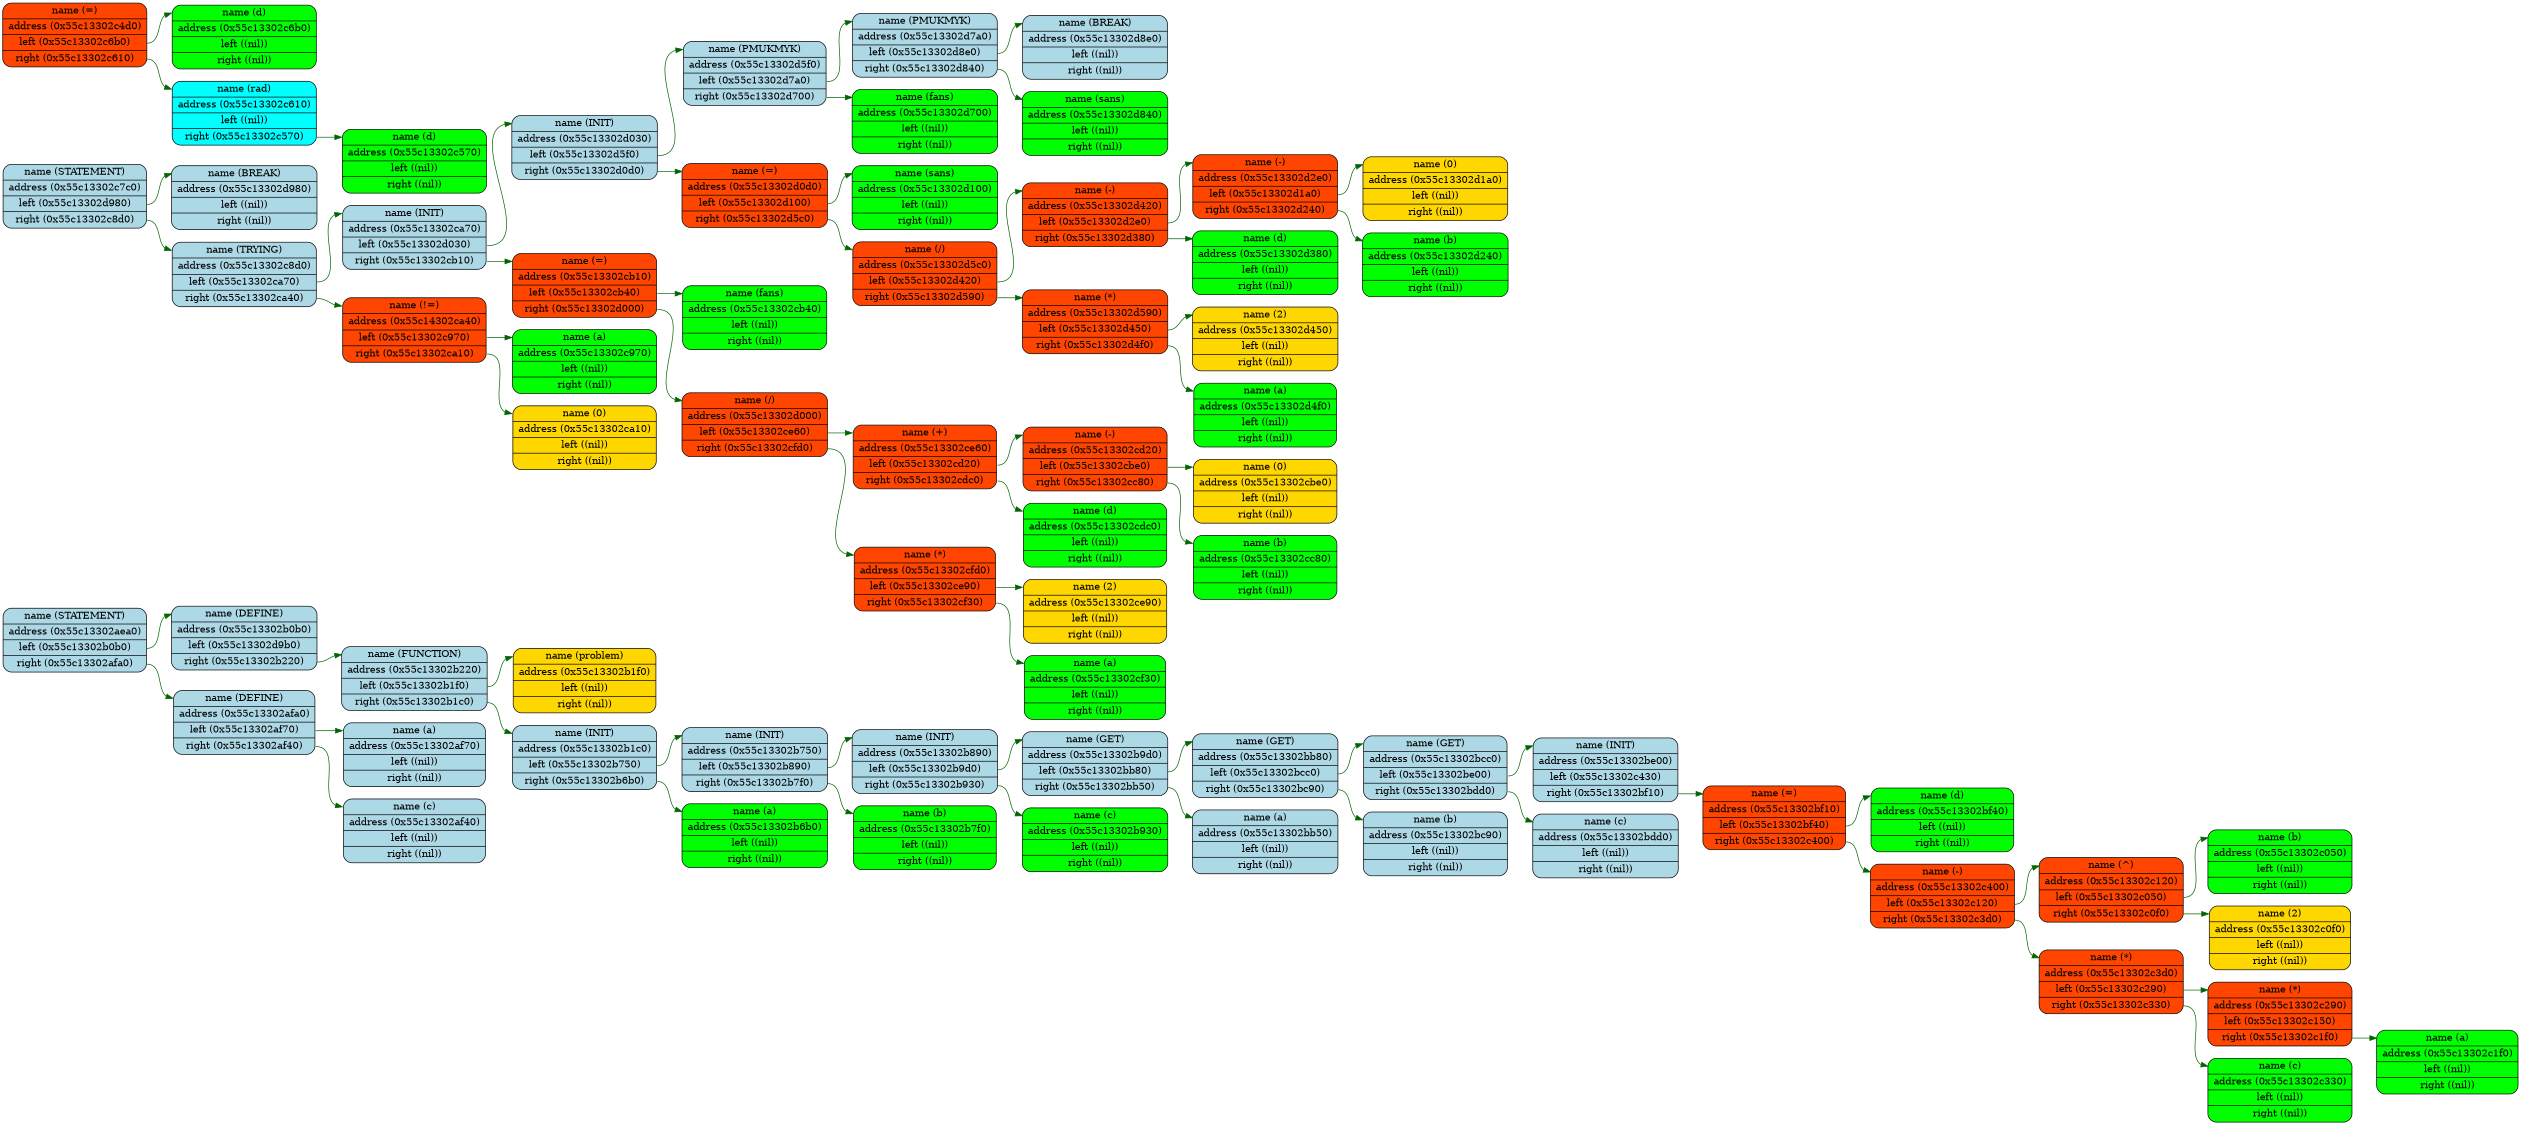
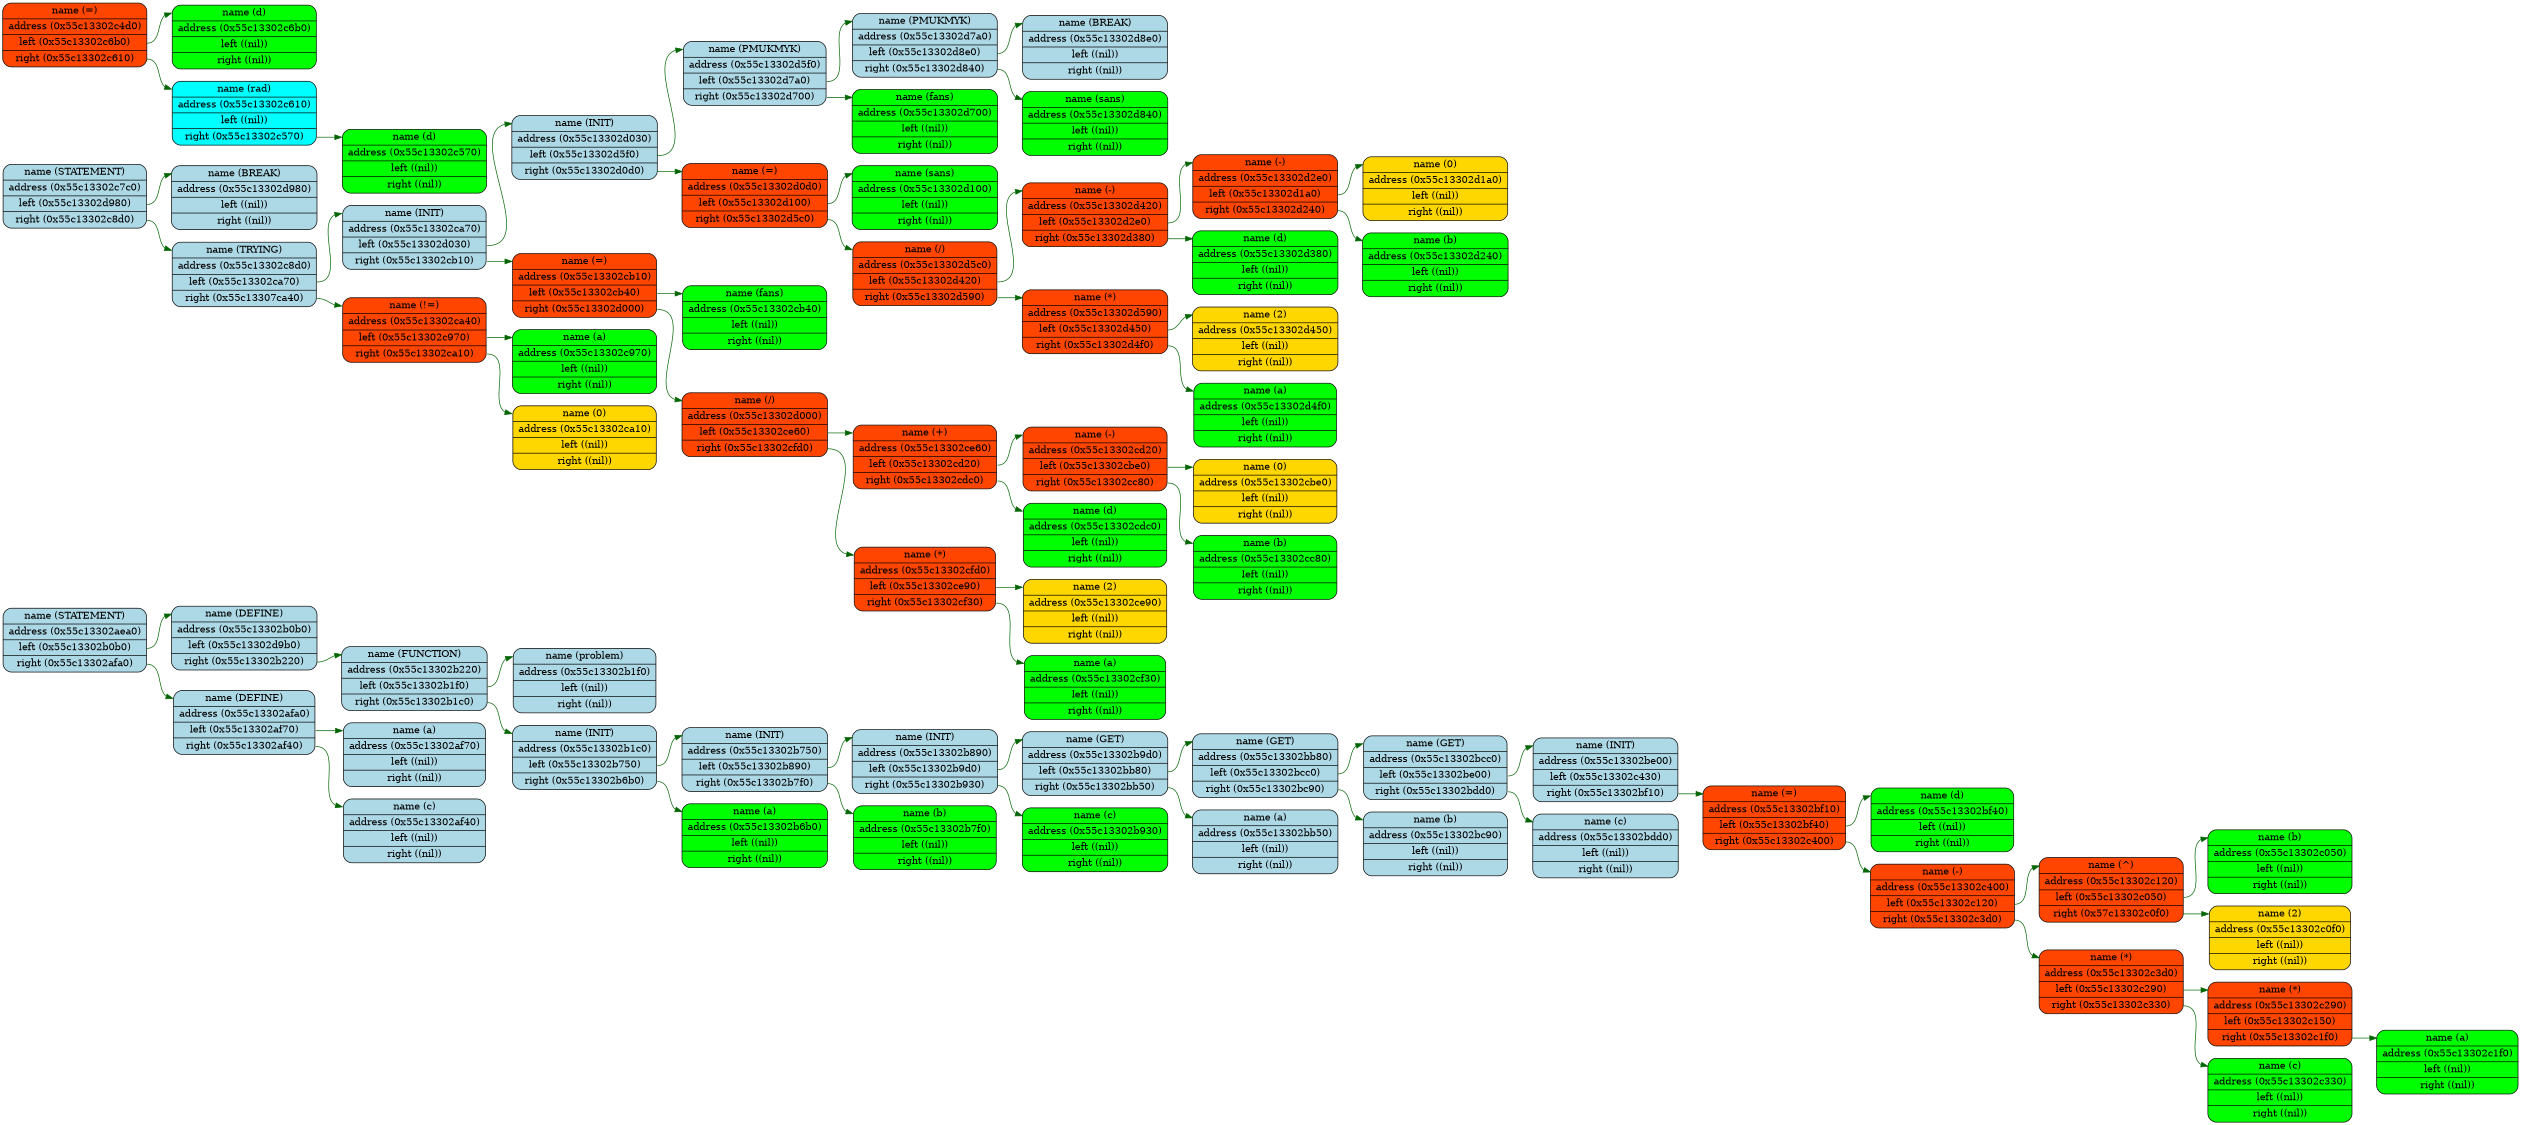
node "name (TRYING)": text "right (0x55c13302ca40)" -> "right (0x55c13307ca40)"
node "name (!=)": text "address (0x55c14302ca40)" -> "address (0x55c13302ca40)"
node "name (problem)": fillcolor gold -> lightblue
node "name (^)": text "right (0x55c13302c0f0)" -> "right (0x57c13302c0f0)"
